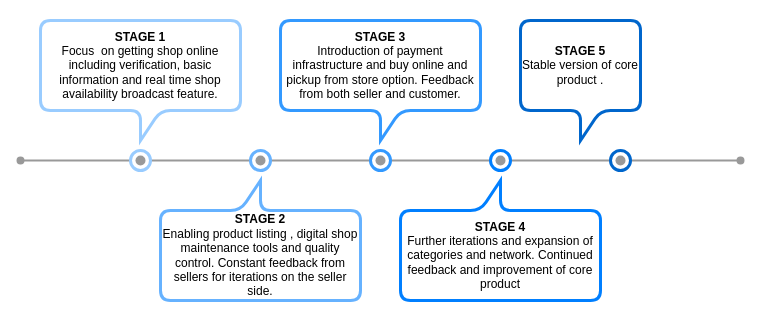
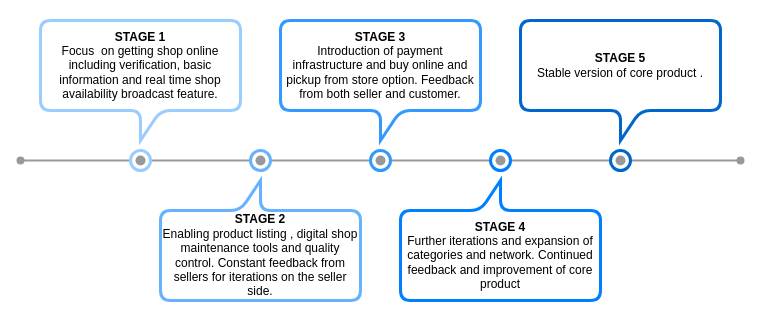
node "STAGE 5 Stable version of core product .": size 120x120 -> 200x120
